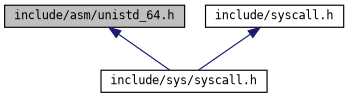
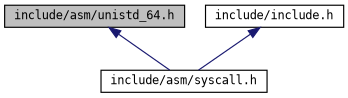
node "include/syscall.h": label "include/syscall.h" -> "include/include.h"
node "include/sys/syscall.h": label "include/sys/syscall.h" -> "include/asm/syscall.h"
